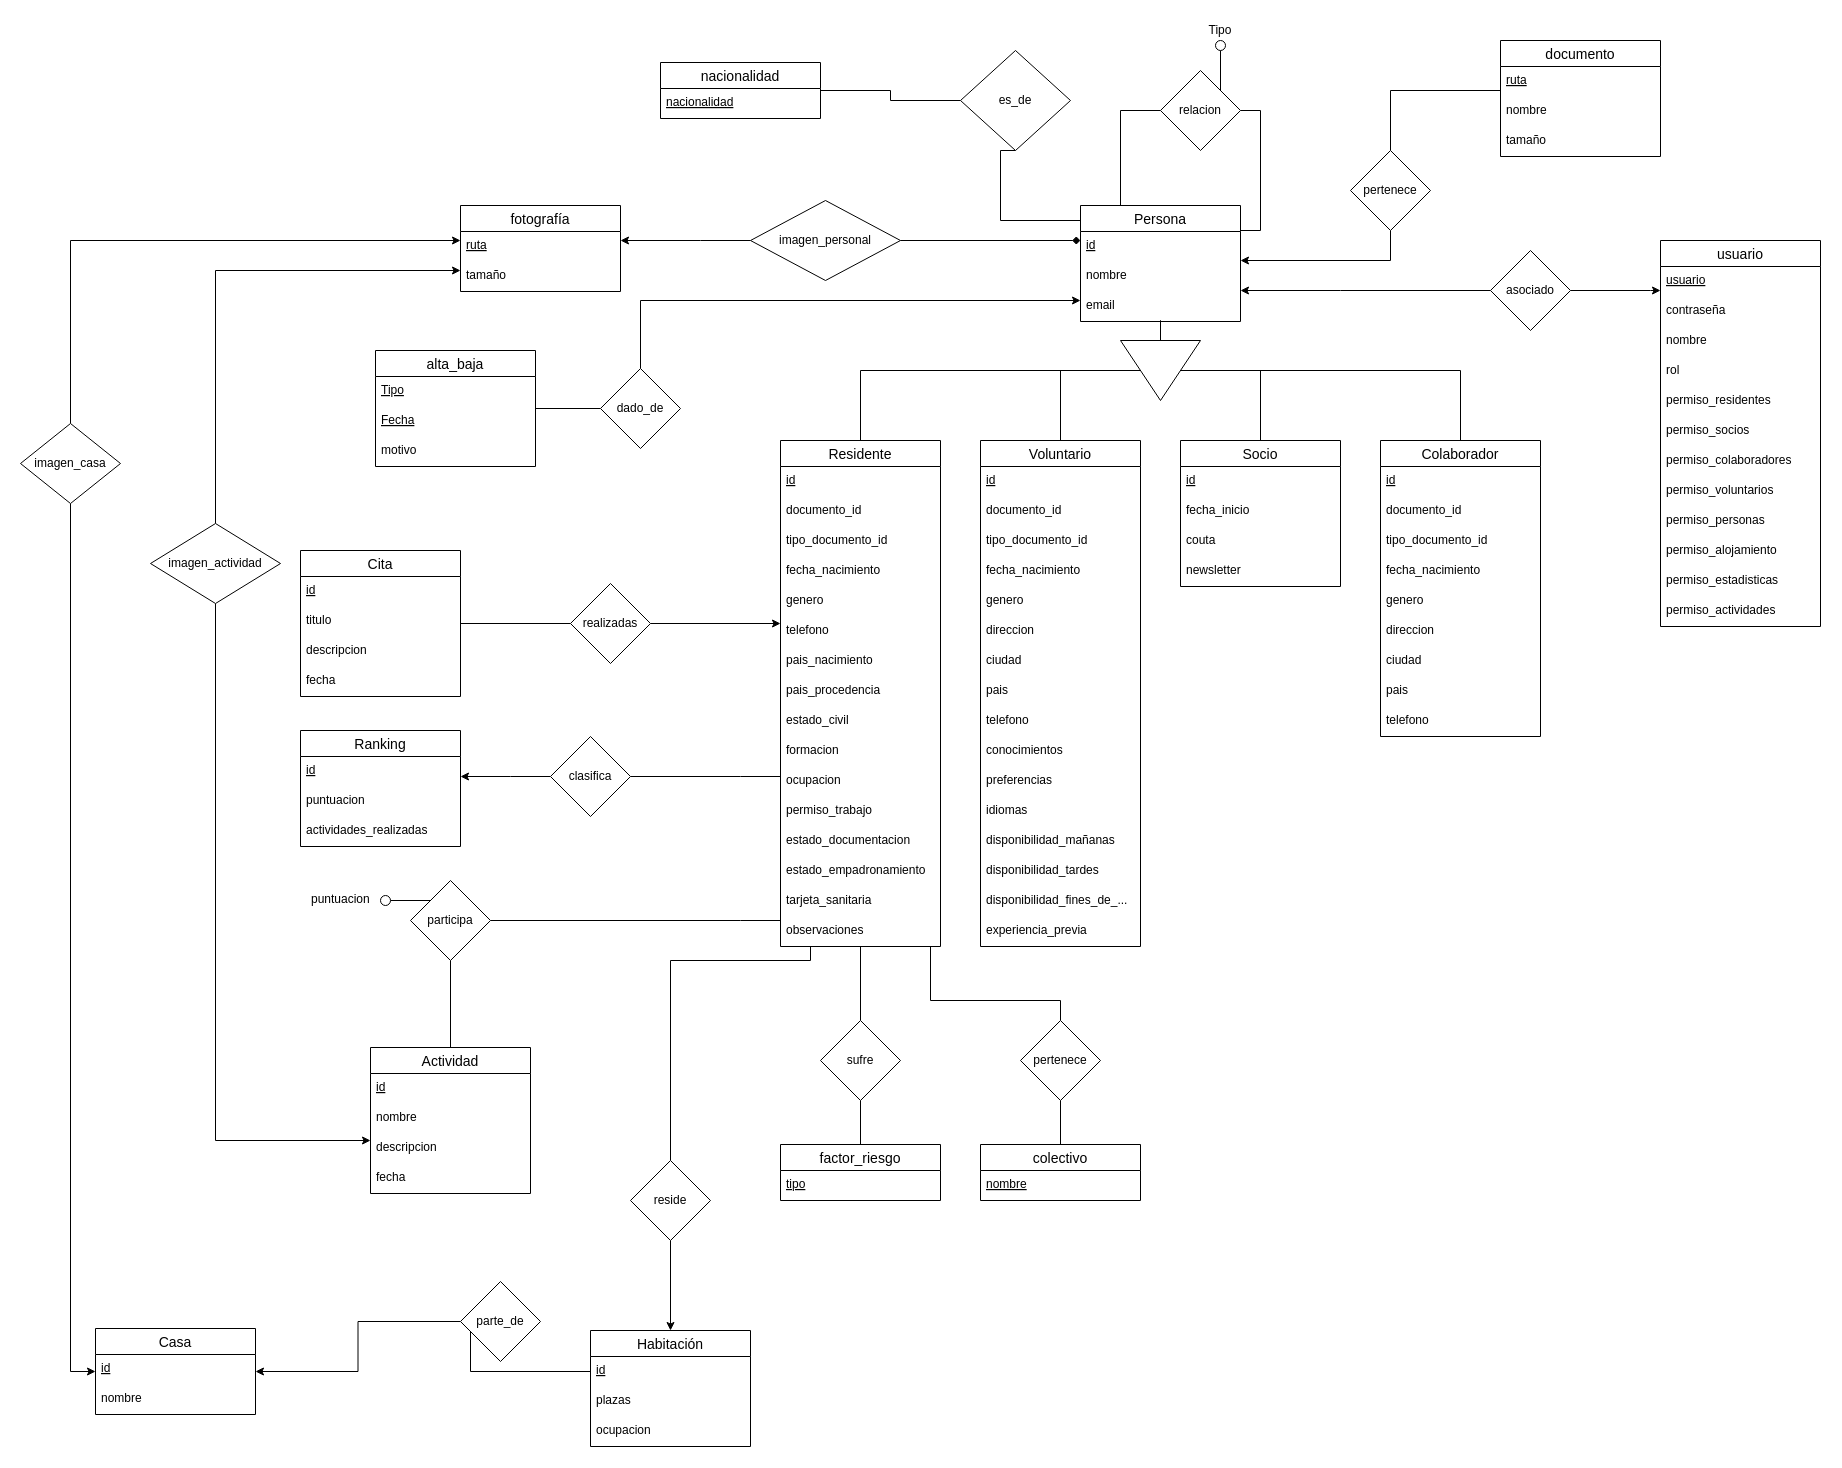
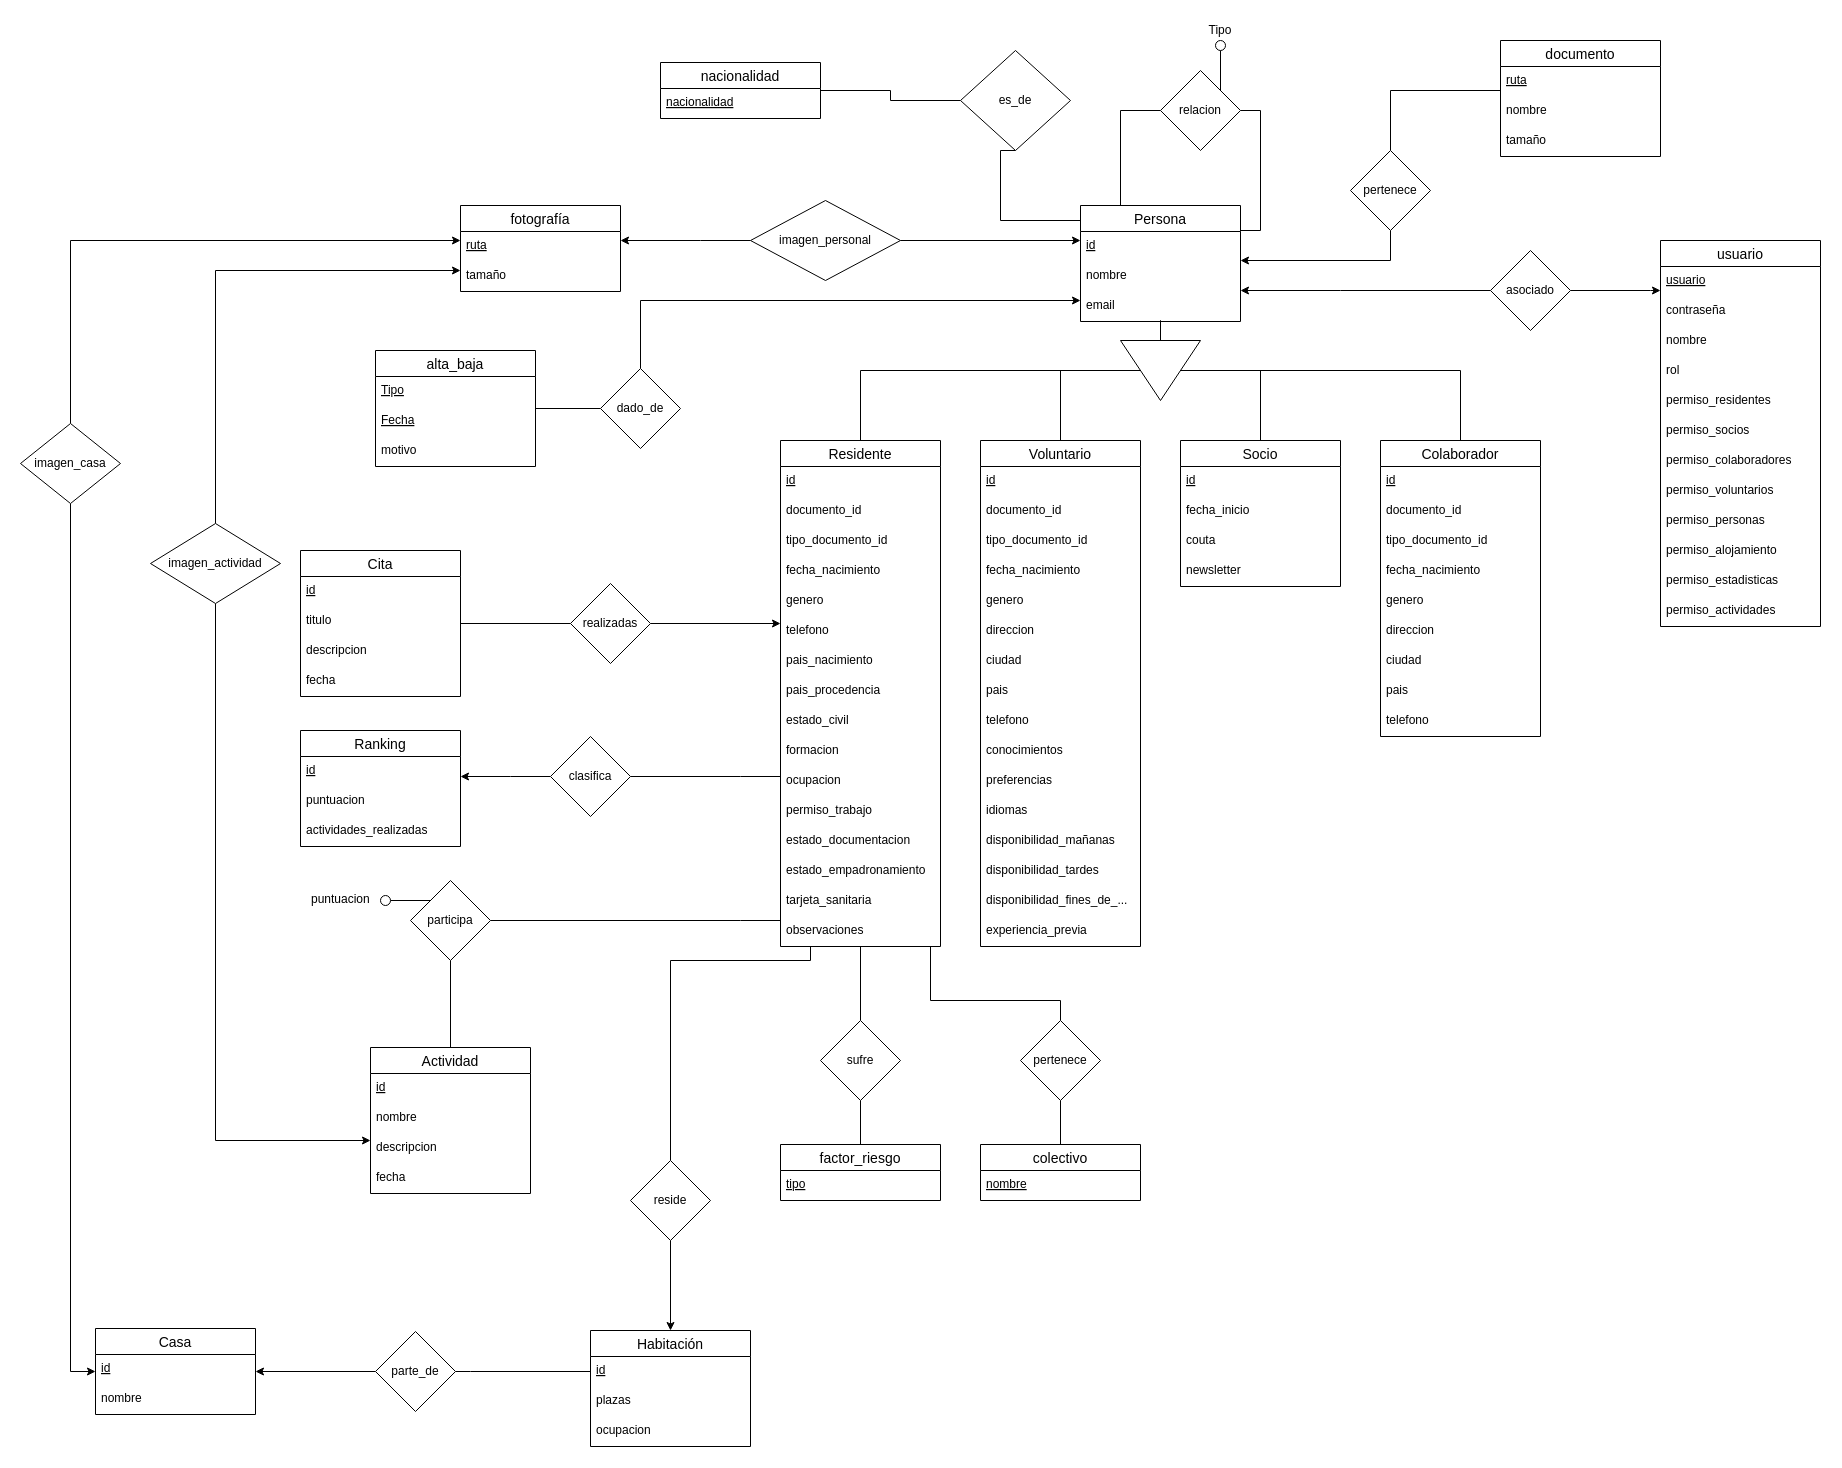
edge "imagen_personal" -> "Persona": arrowhead diamond -> classic
node "parte_de": moved (501, 1322) -> (416, 1372)
